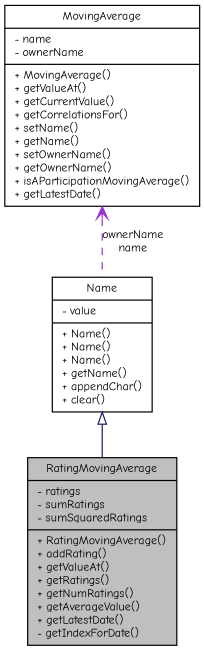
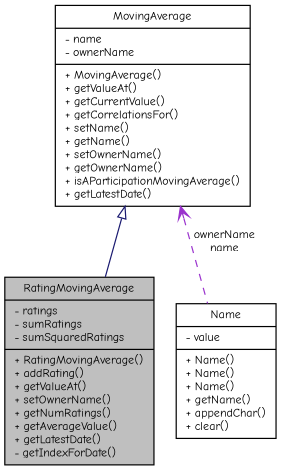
edge "RatingMovingAverage" -> "Name": now "RatingMovingAverage" -> "MovingAverage"
node "RatingMovingAverage": text "+ getRatings()" -> "+ setOwnerName()"
